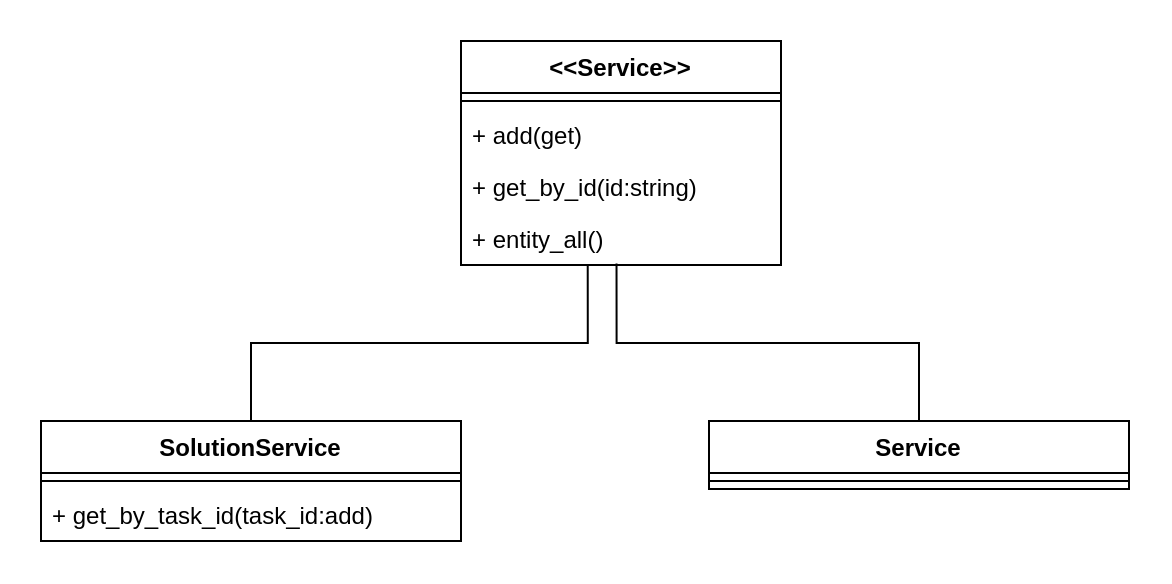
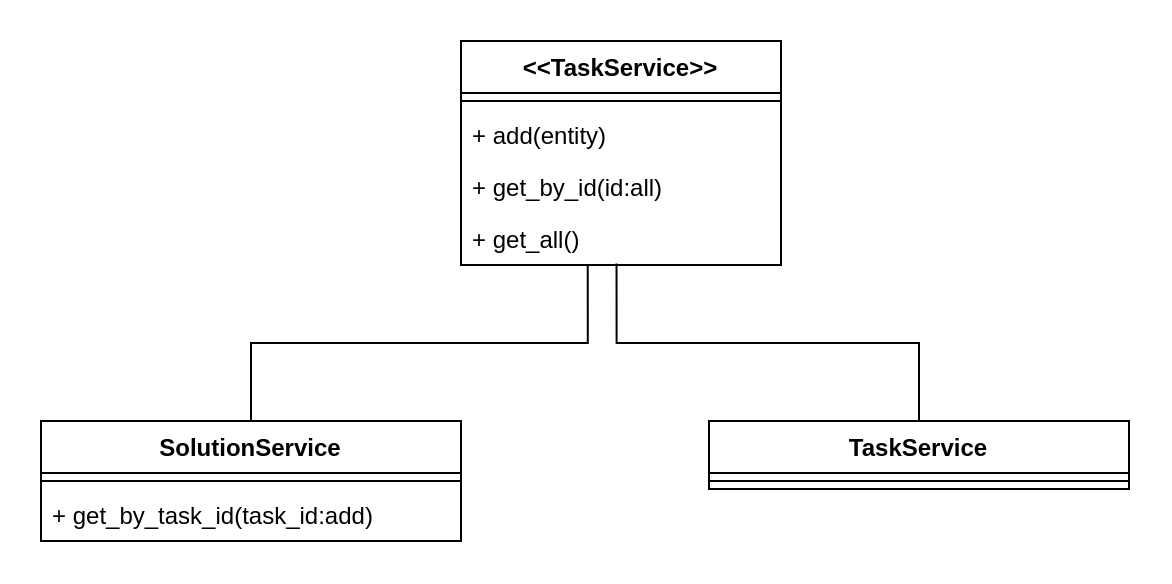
node "<<Service>>": label "<<Service>>" -> "<<TaskService>>"
node "+ add(get)": label "+ add(get)" -> "+ add(entity)"
node "+ get_by_id(id:string)": label "+ get_by_id(id:string)" -> "+ get_by_id(id:all)"
node "+ entity_all()": label "+ entity_all()" -> "+ get_all()"
node "Service": label "Service" -> "TaskService"
